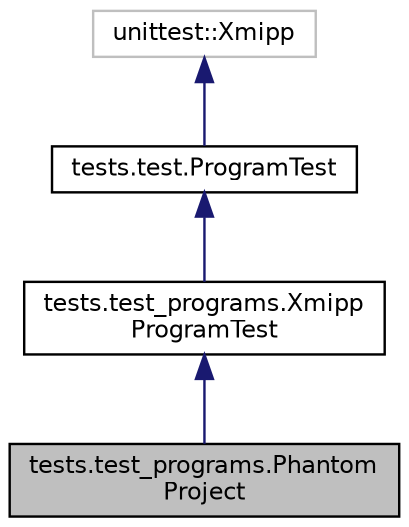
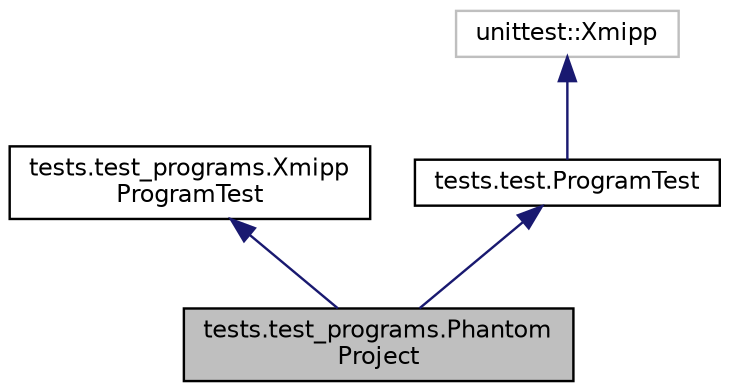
edge "tests.test_programs.Xmipp ProgramTest" -> "tests.test.ProgramTest": now "tests.test_programs.Phantom Project" -> "tests.test.ProgramTest"
